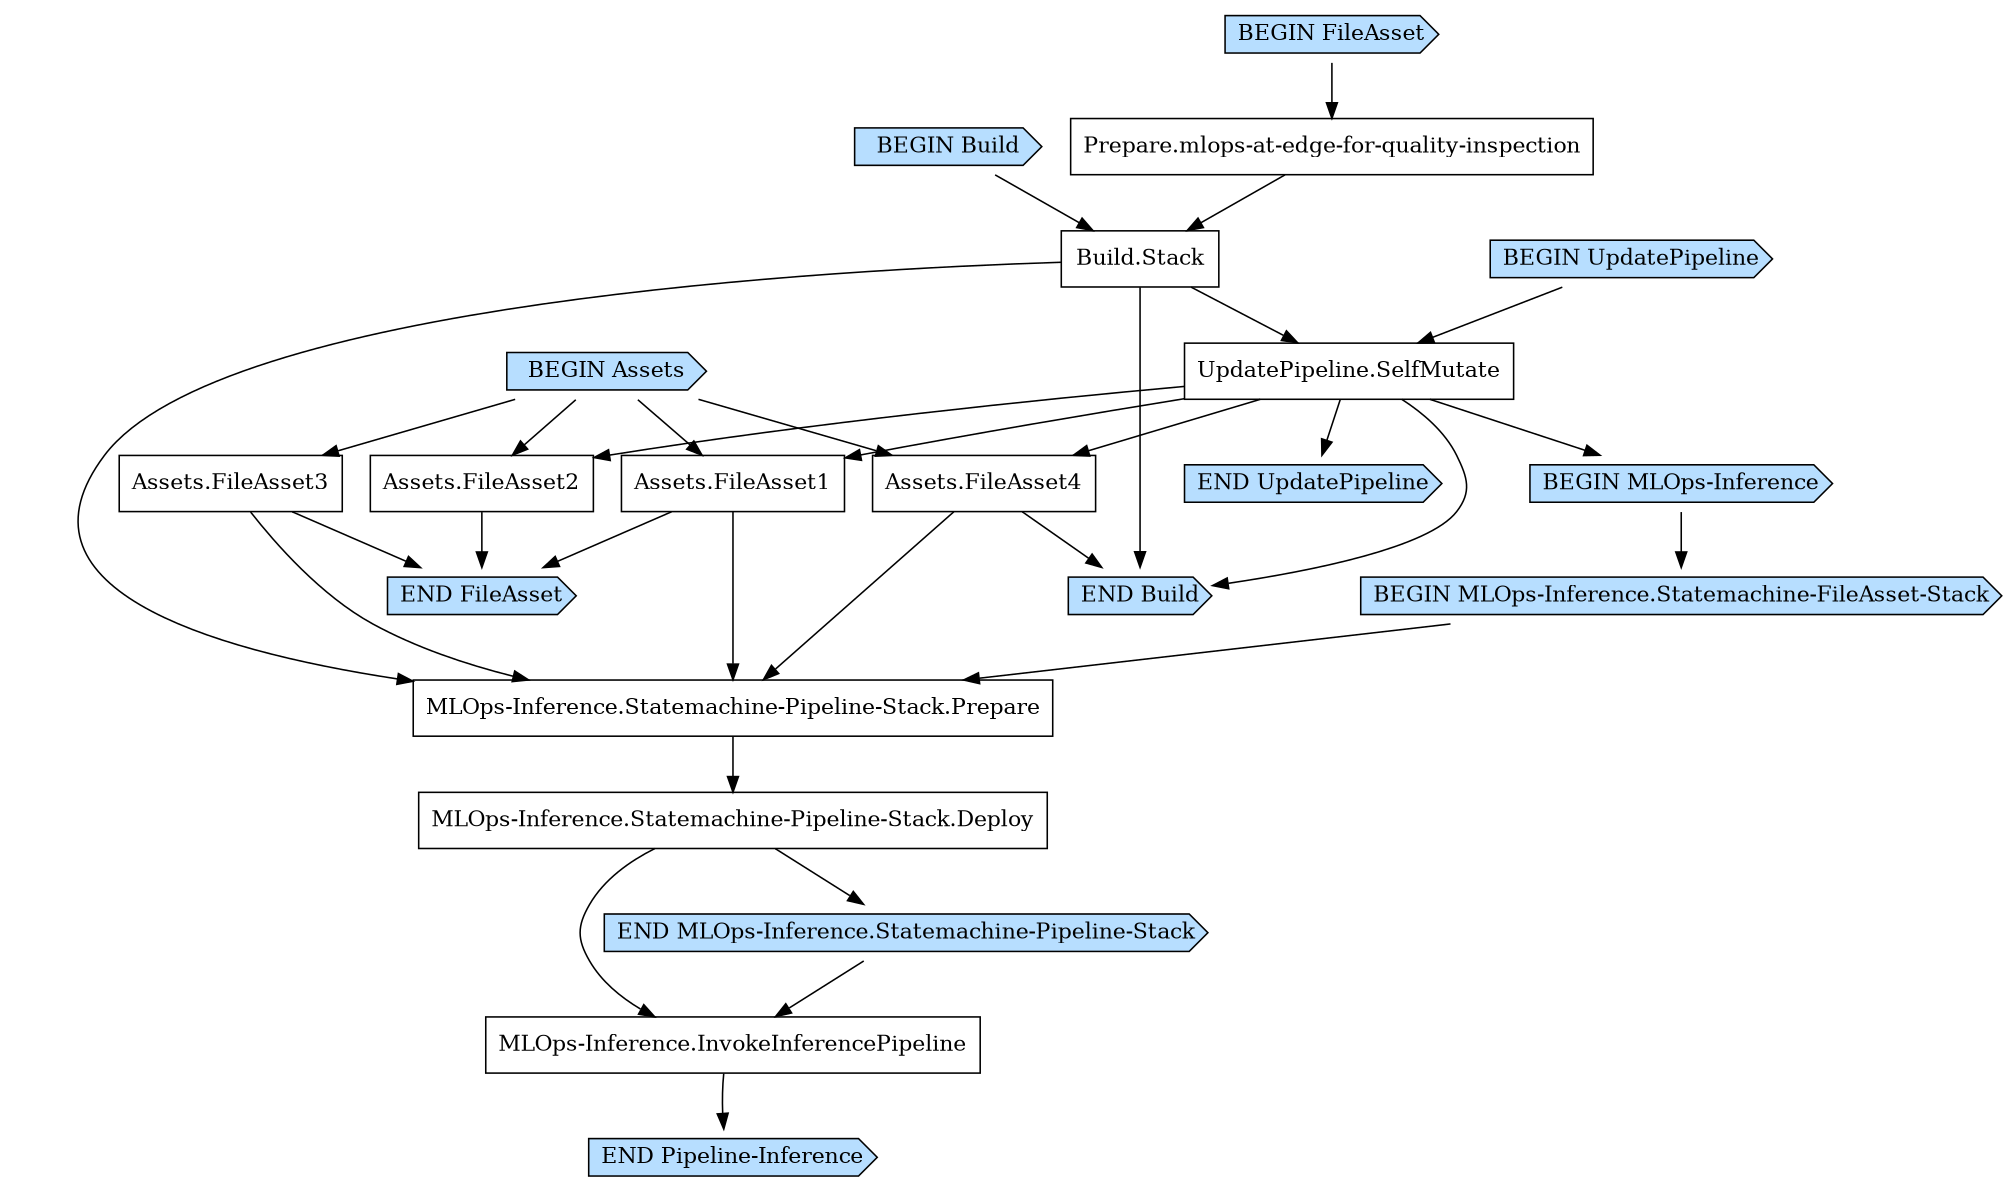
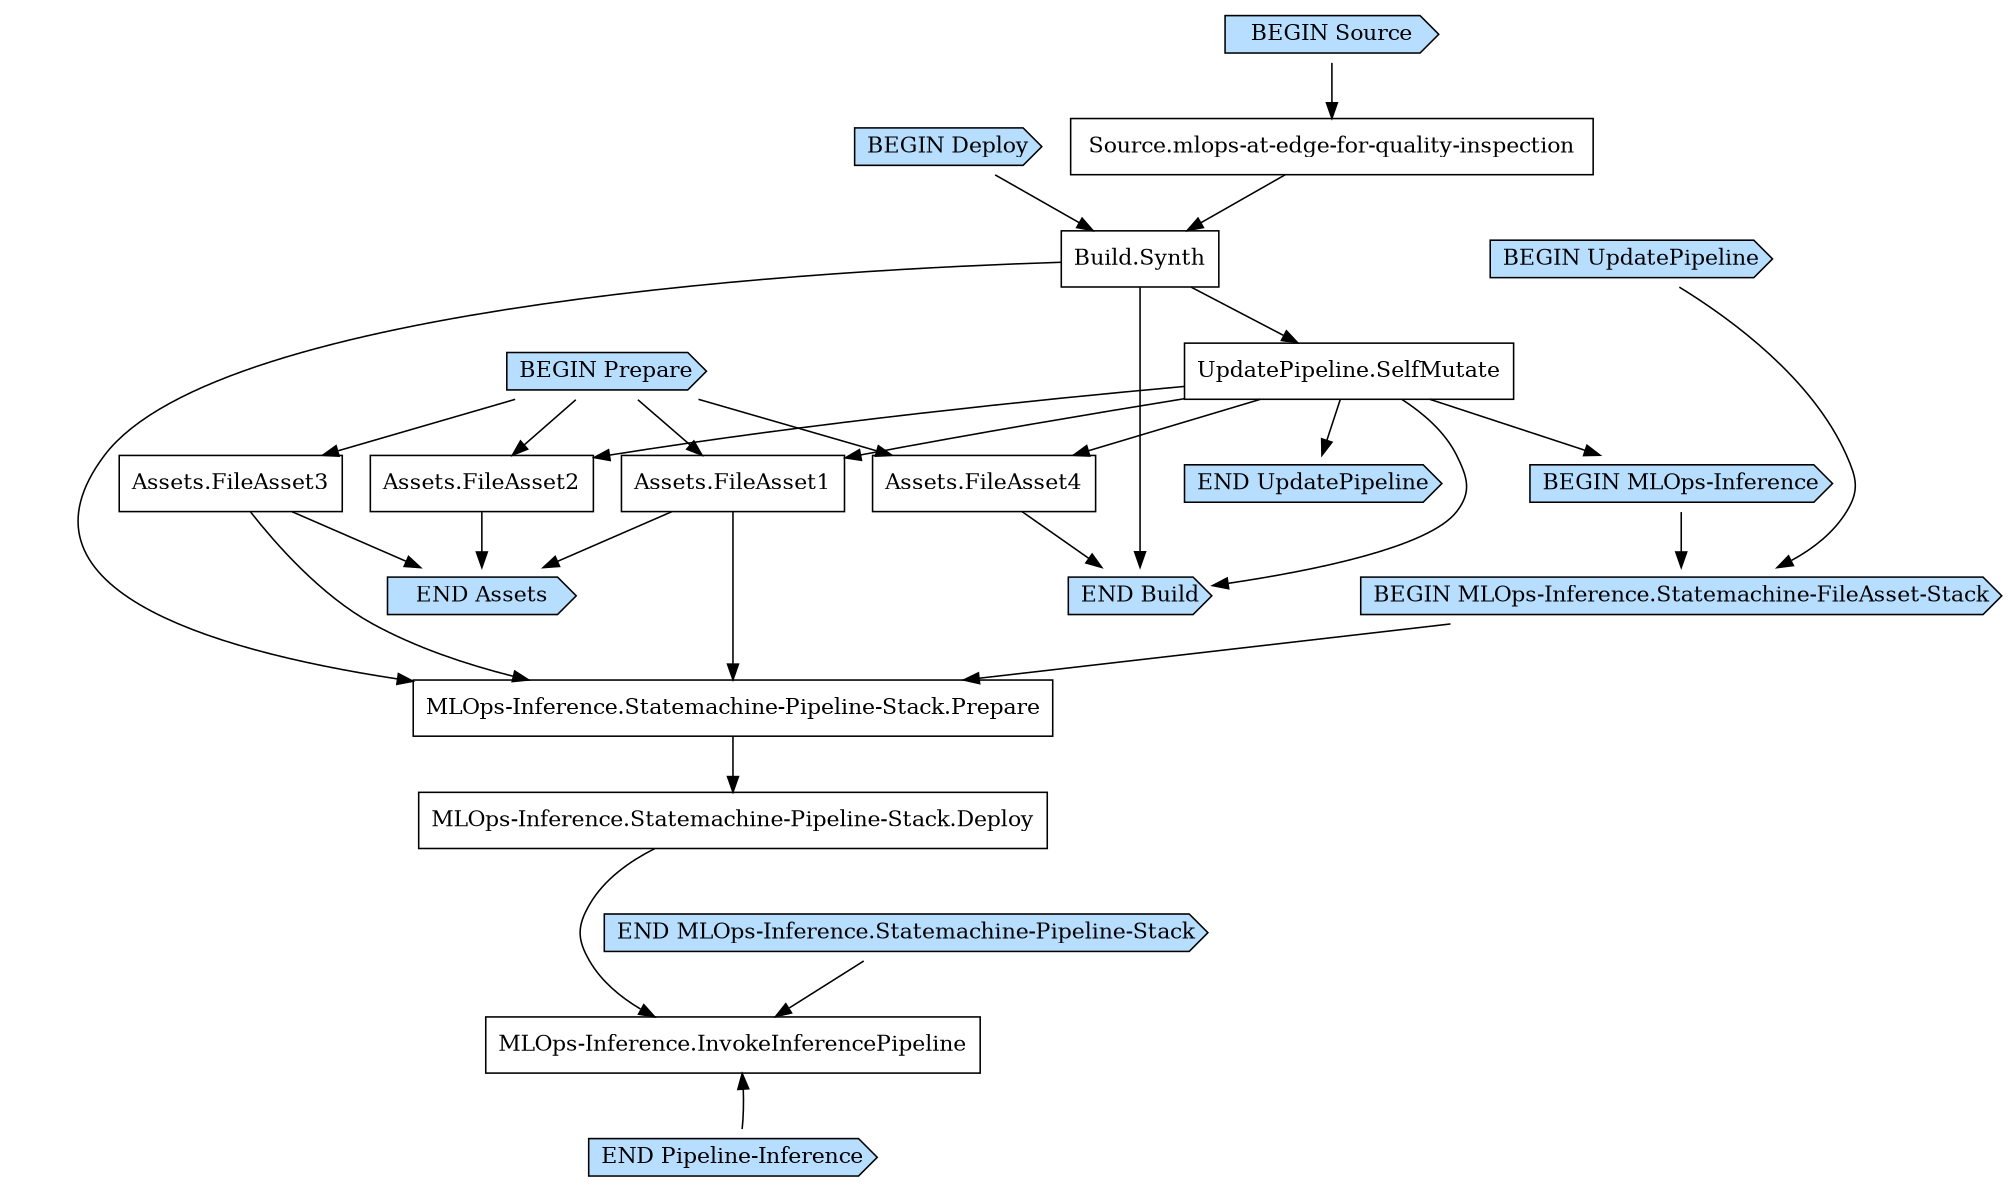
node "BEGIN FileAsset": label "BEGIN FileAsset" -> "BEGIN Source"
node "BEGIN Build": label "BEGIN Build" -> "BEGIN Deploy"
node "Prepare.mlops-at-edge-for-quality-inspection": label "Prepare.mlops-at-edge-for-quality-inspection" -> "Source.mlops-at-edge-for-quality-inspection"
node "Build.Stack": label "Build.Stack" -> "Build.Synth"
edge "BEGIN UpdatePipeline" -> "UpdatePipeline.SelfMutate": now "BEGIN UpdatePipeline" -> "BEGIN MLOps-Inference.Statemachine-FileAsset-Stack"
node "BEGIN Assets": label "BEGIN Assets" -> "BEGIN Prepare"
edge "Assets.FileAsset4" -> "MLOps-Inference.Statemachine-Pipeline-Stack.Prepare": removed
node "END FileAsset": label "END FileAsset" -> "END Assets"
edge "MLOps-Inference.Statemachine-Pipeline-Stack.Deploy" -> "END MLOps-Inference.Statemachine-Pipeline-Stack": removed
edge "MLOps-Inference.InvokeInferencePipeline" -> "END Pipeline-Inference": reversed
